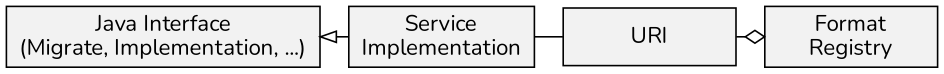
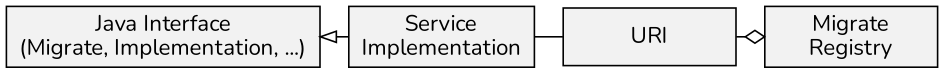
node "Format Registry": label "Format Registry" -> "Migrate Registry"
